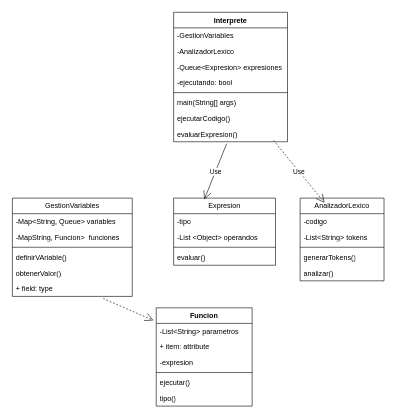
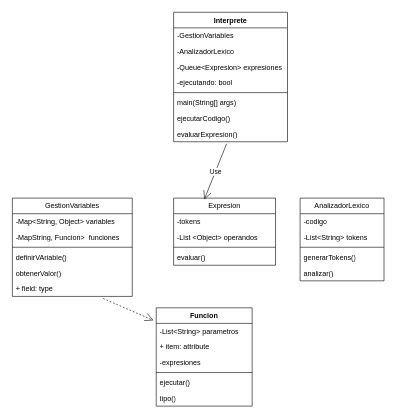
edge "evaluarExpresion()" -> "AnalizadorLexico": removed, label "Use"
node "-Map<String, Queue> variables": label "-Map<String, Queue> variables" -> "-Map<String, Object> variables"
node "-tipo": label "-tipo" -> "-tokens"
node "-expresion": label "-expresion" -> "-expresiones"
